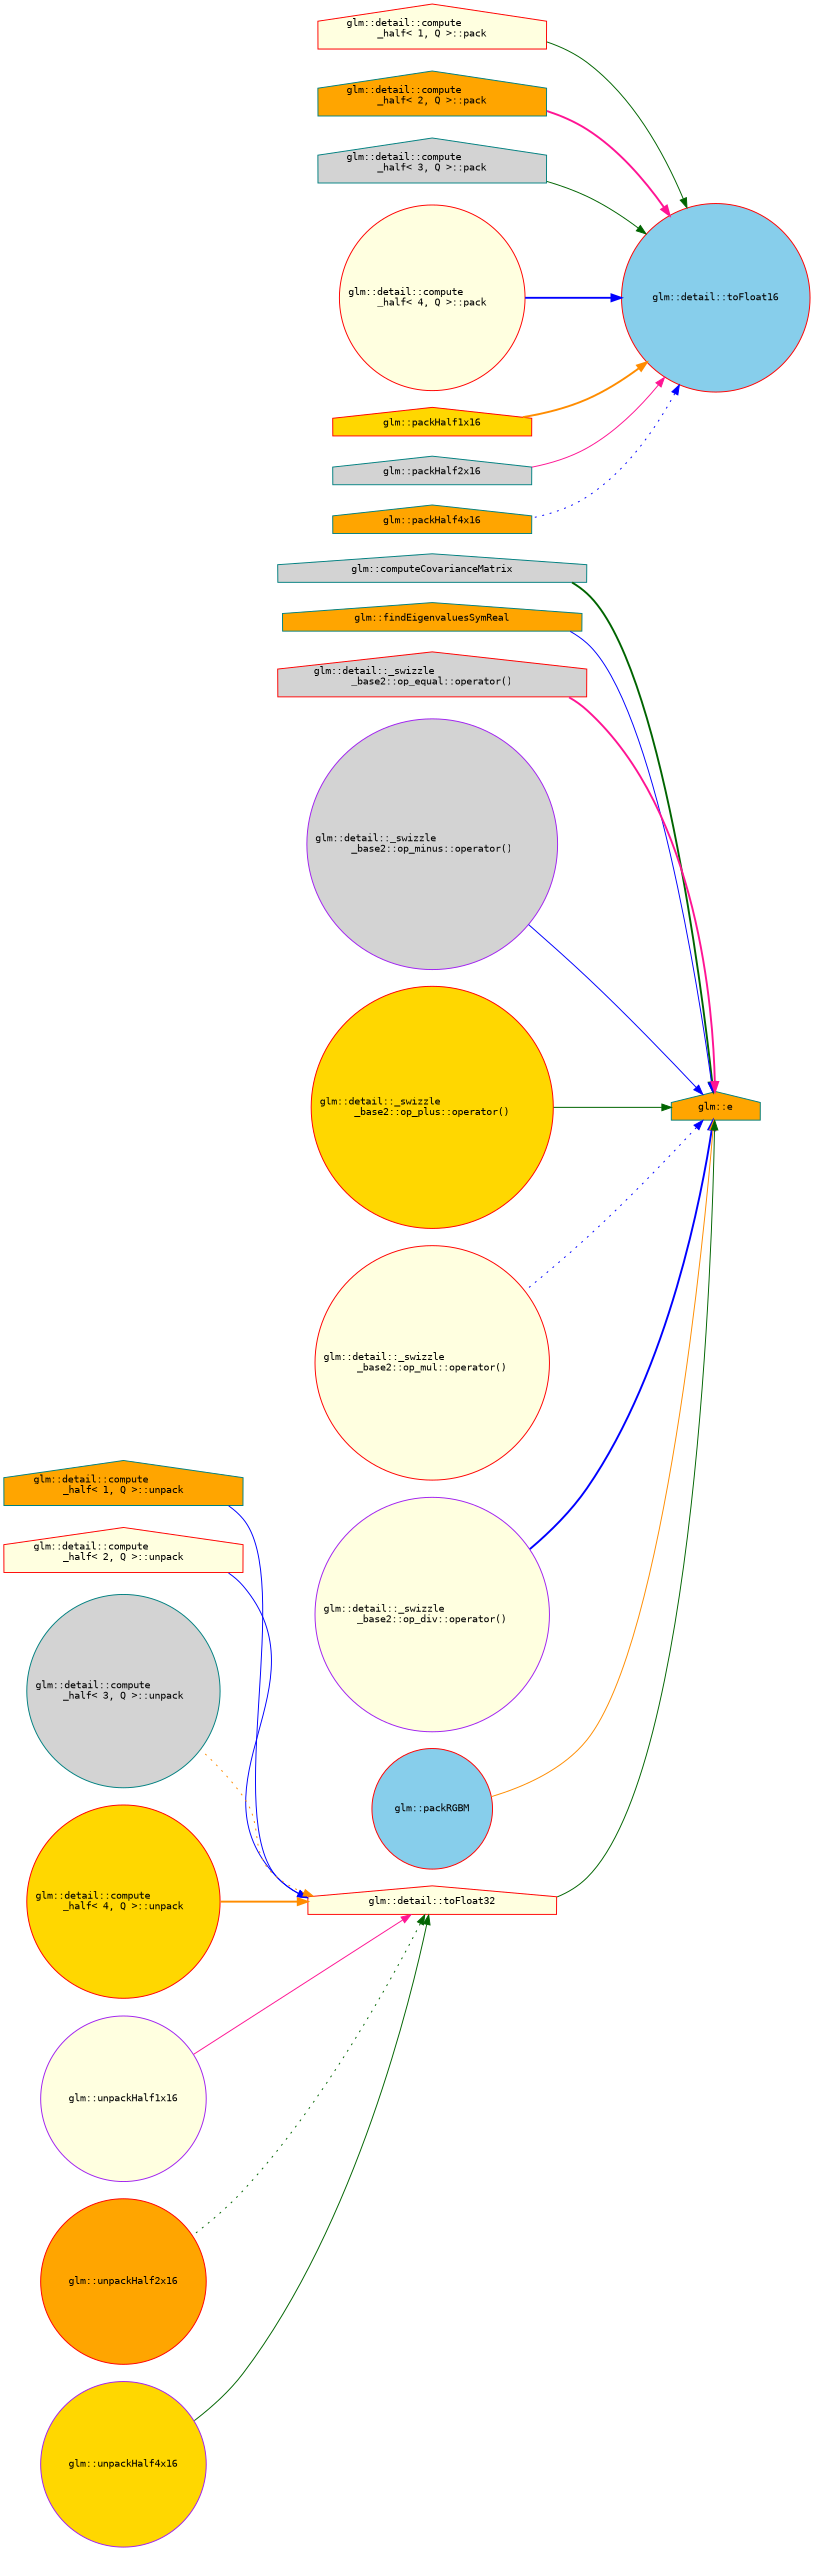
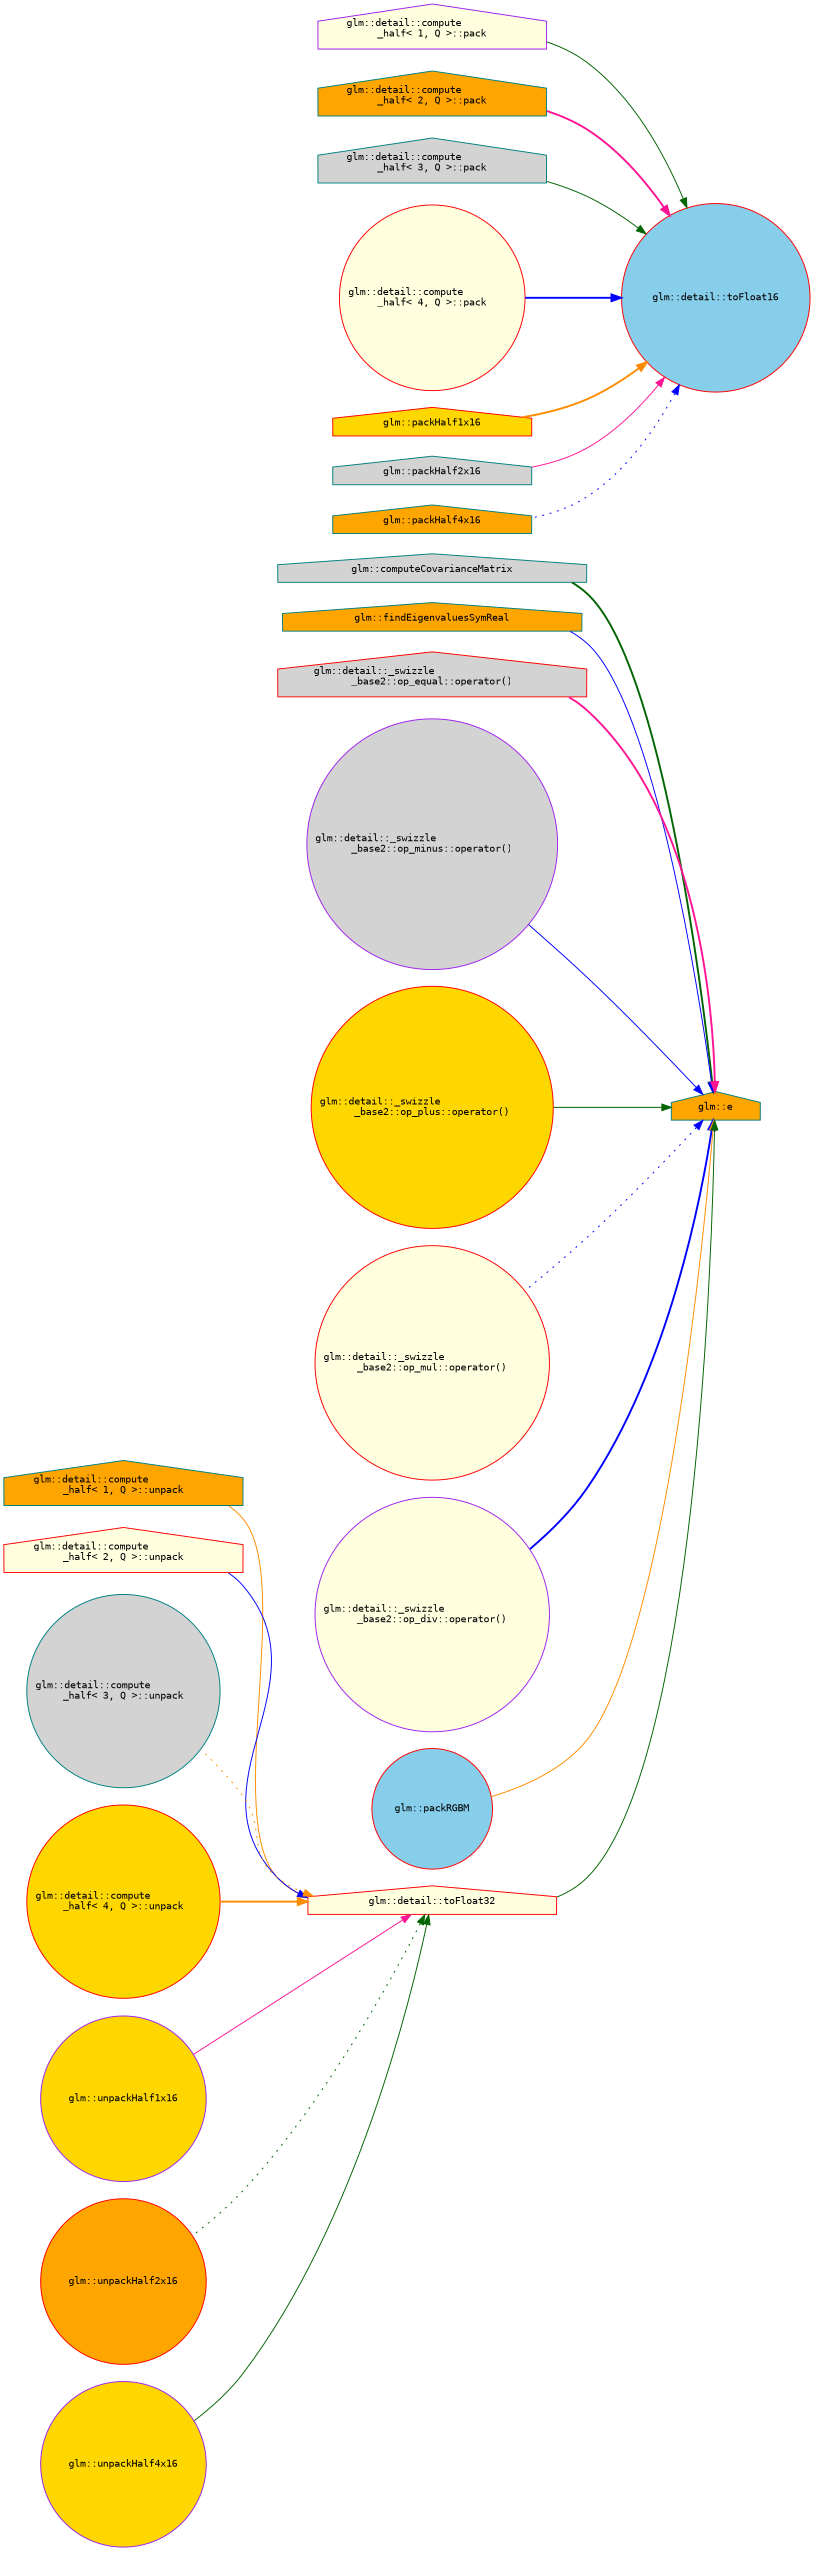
node "glm::detail::compute _half< 1, Q >::pack": color red -> purple
edge "glm::detail::compute _half< 1, Q >::unpack" -> "glm::detail::toFloat32": color blue -> darkorange
node "glm::unpackHalf1x16": fillcolor lightyellow -> gold
